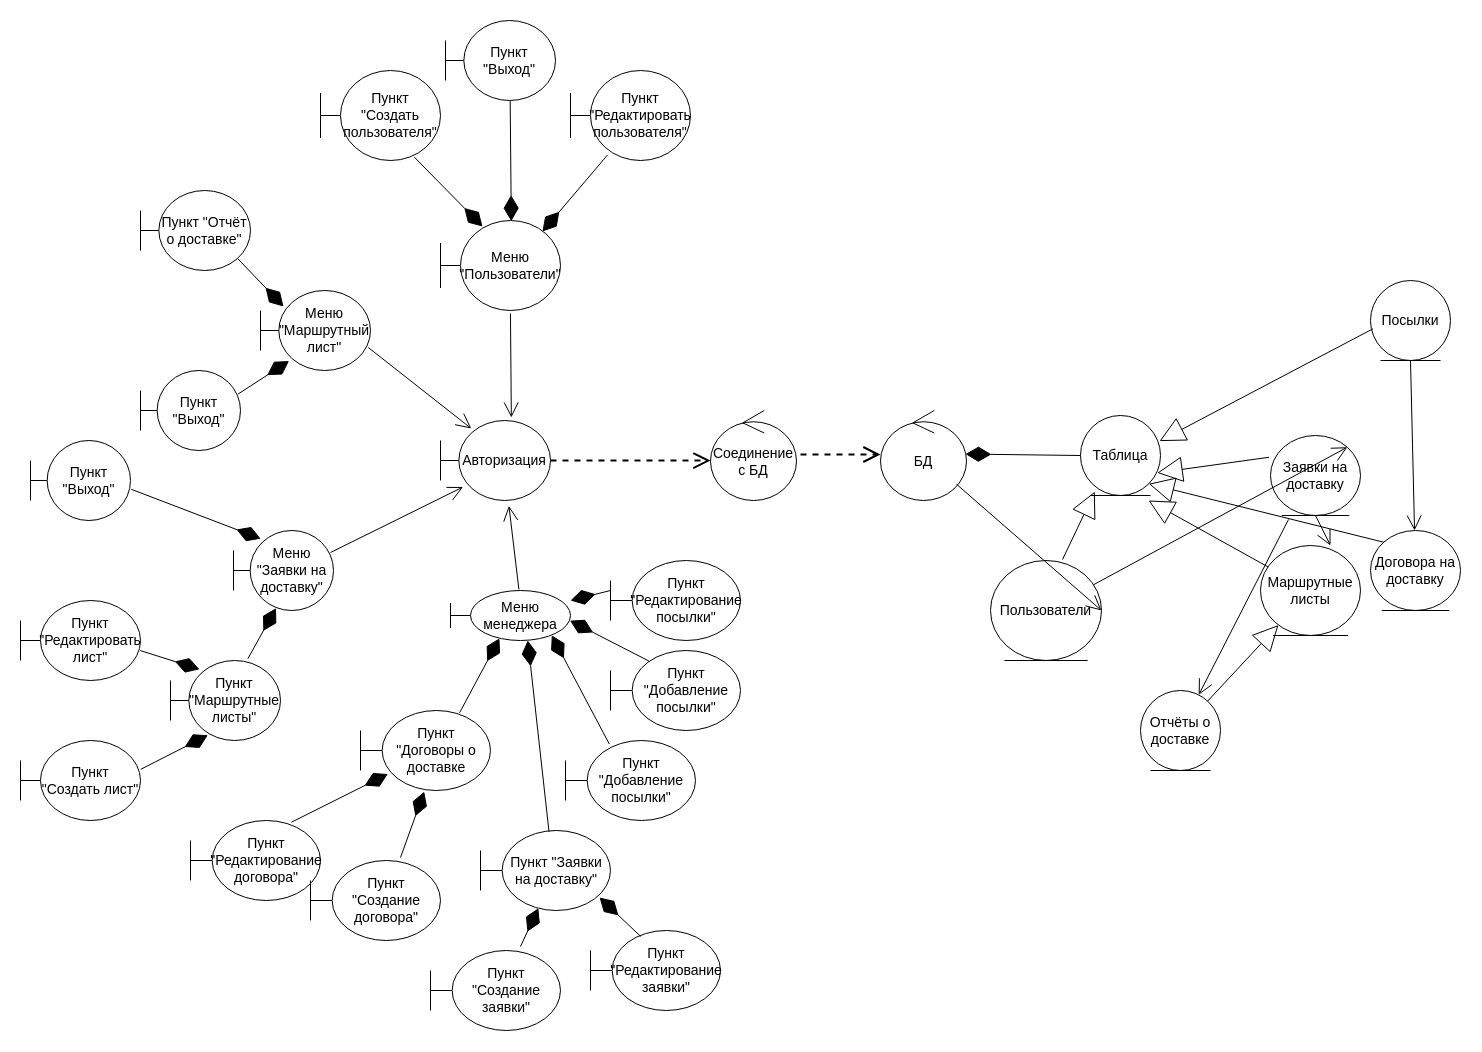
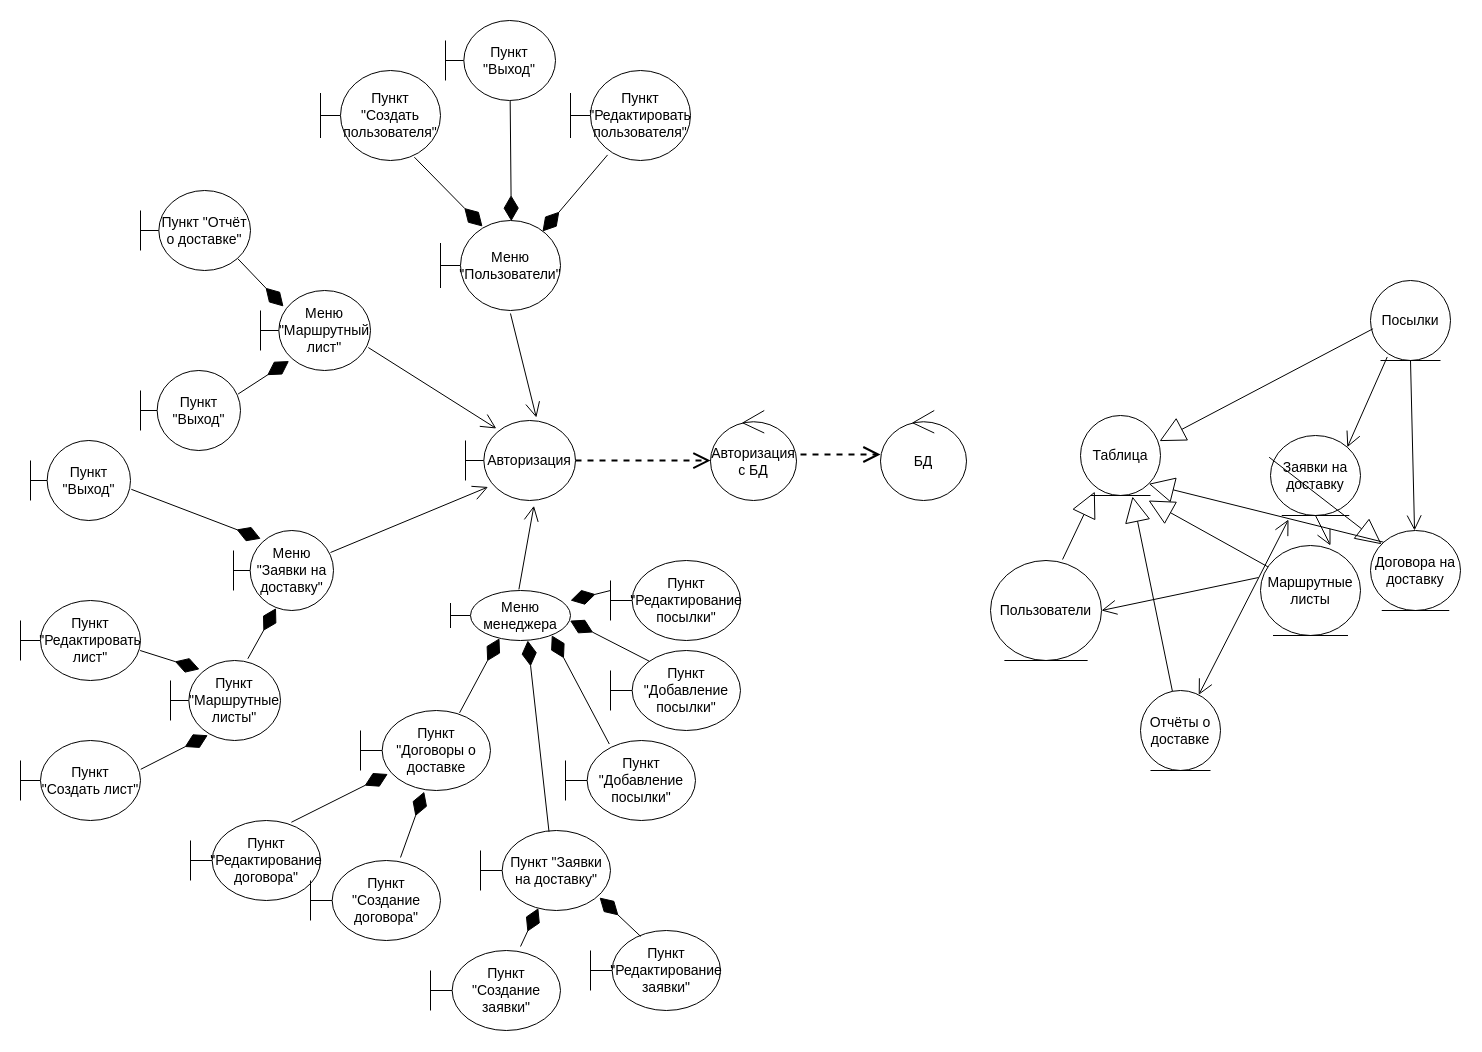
edge "Таблица" -> "БД": removed
node "Авторизация": moved (496, 461) -> (521, 461)
node "Соединение с БД": label "Соединение с БД" -> "Авторизация с БД"
edge "Заявки на доставку" -> "Таблица": now "Заявки на доставку" -> "Договора на доставку"
edge "Пользователи" -> "Заявки на доставку": now "Посылки" -> "Заявки на доставку"
edge "Заявки на доставку" -> "Отчёты о доставке": arrowhead none -> open
edge "БД" -> "Пользователи": now "Маршрутные листы" -> "Пользователи"
edge "Отчёты о доставке" -> "Маршрутные листы": now "Отчёты о доставке" -> "Таблица"
